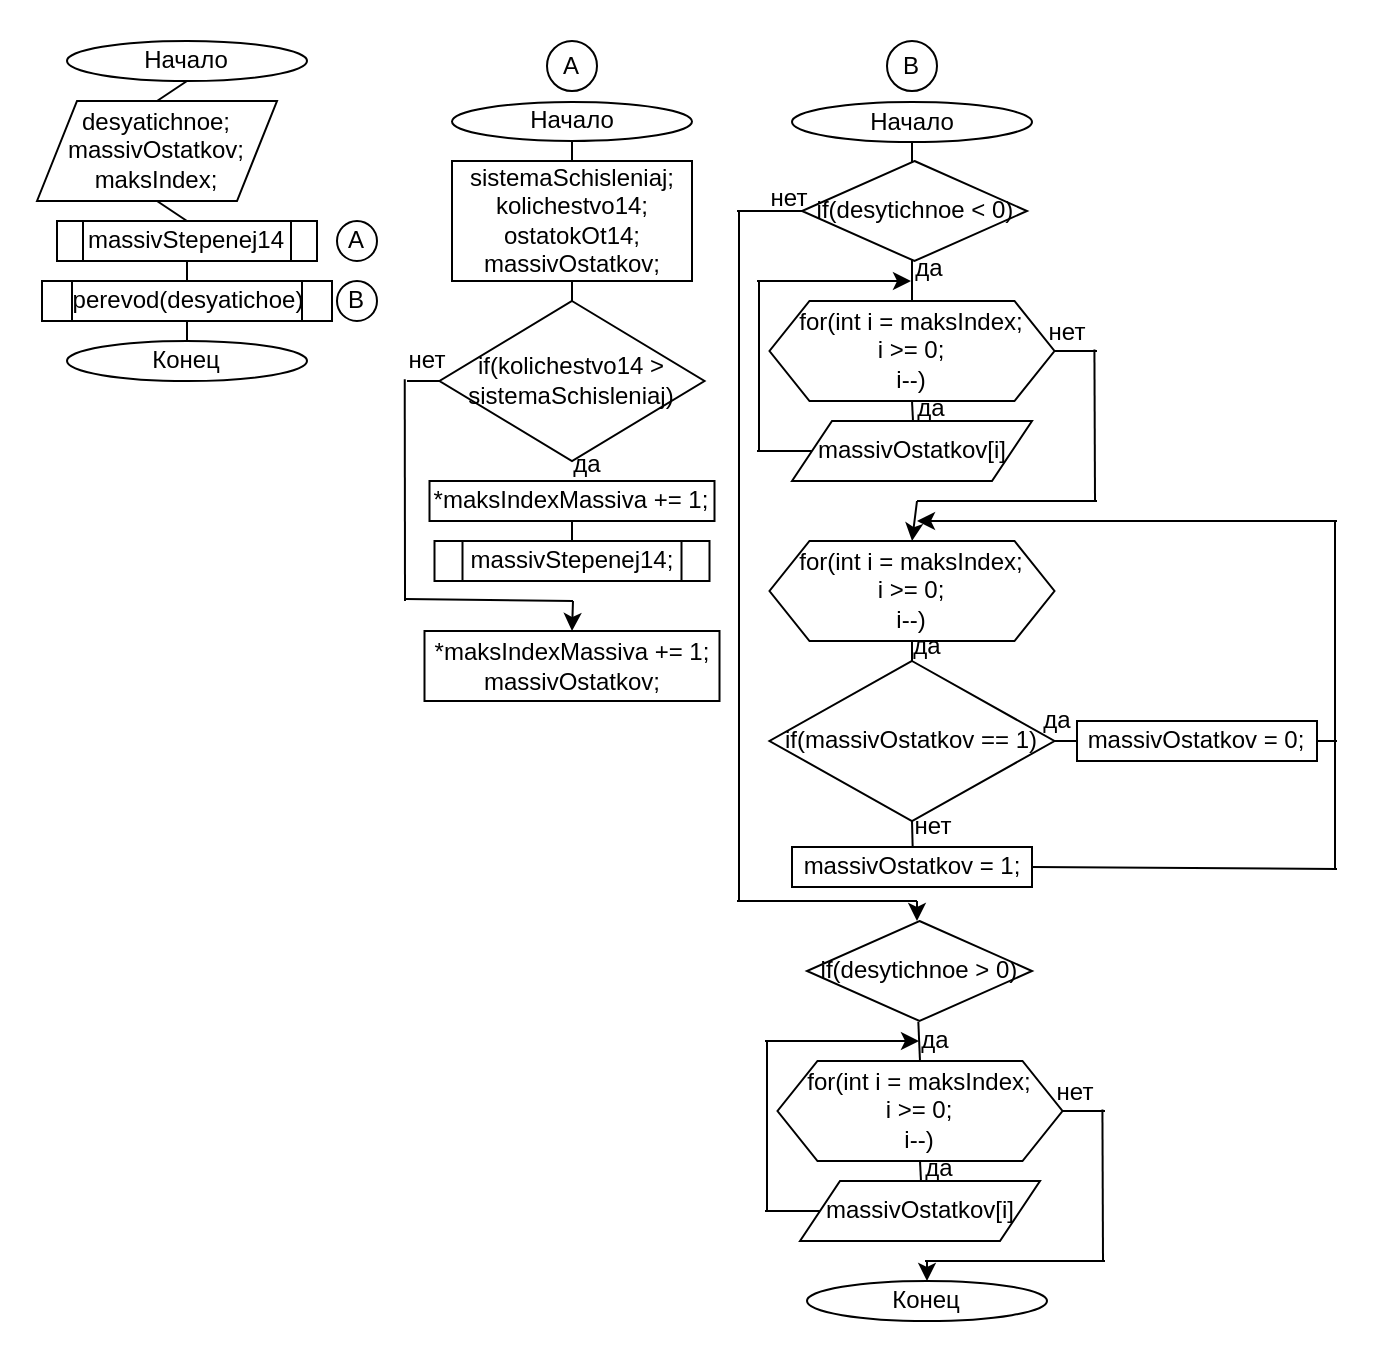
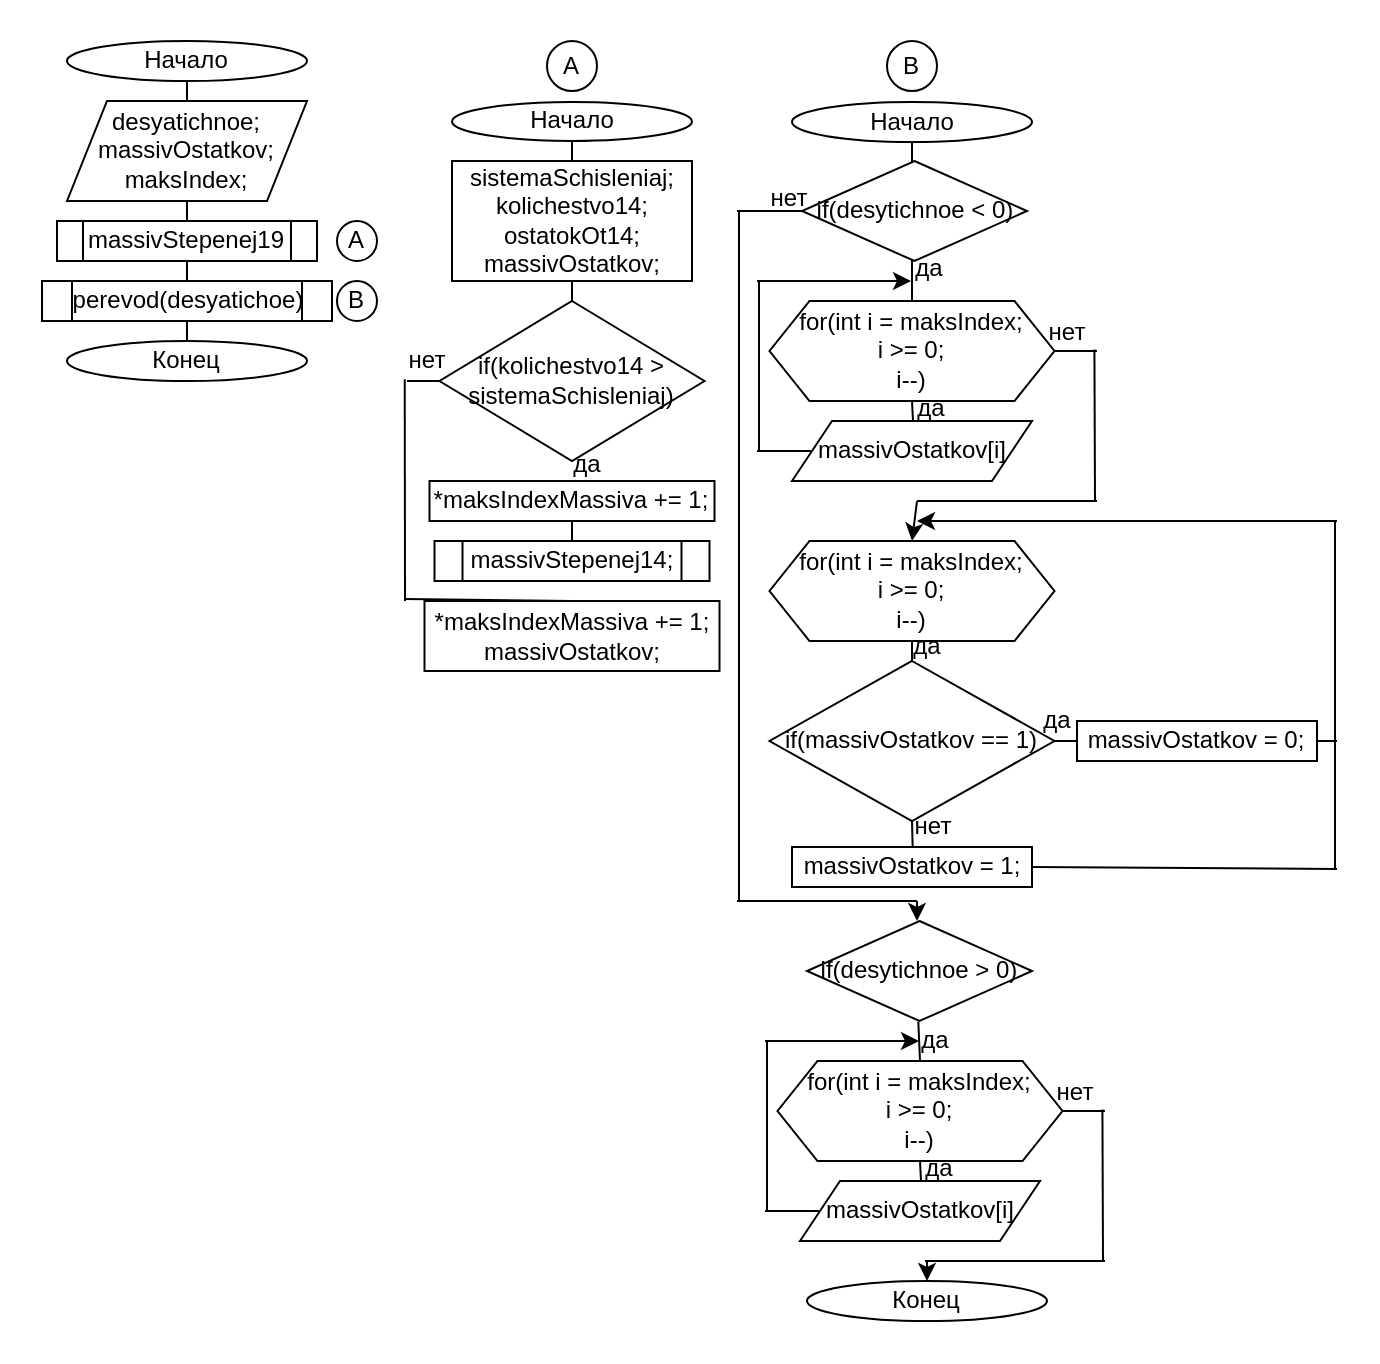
node "desyatichnoe; massivOstatkov; maksIndex;": moved (157, 151) -> (187, 151)
node "massivStepenej14": label "massivStepenej14" -> "massivStepenej19"
node "*maksIndexMassiva += 1; massivOstatkov;": moved (572, 666) -> (572, 636)
